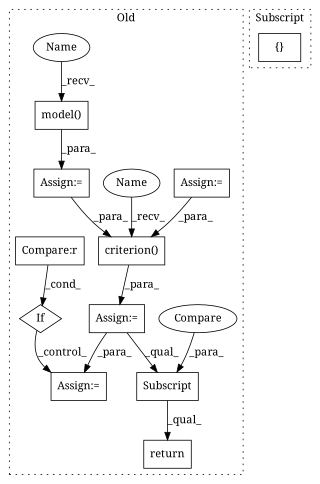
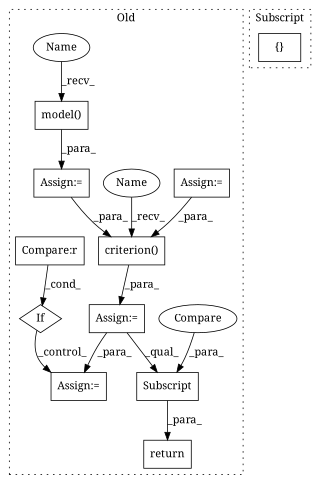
edge "Subscript" -> "return": label "_qual_" -> "_para_"
